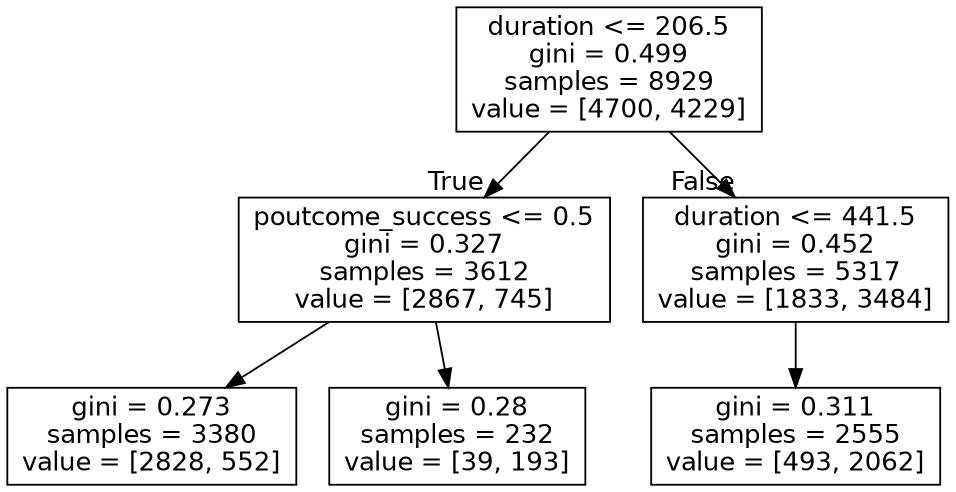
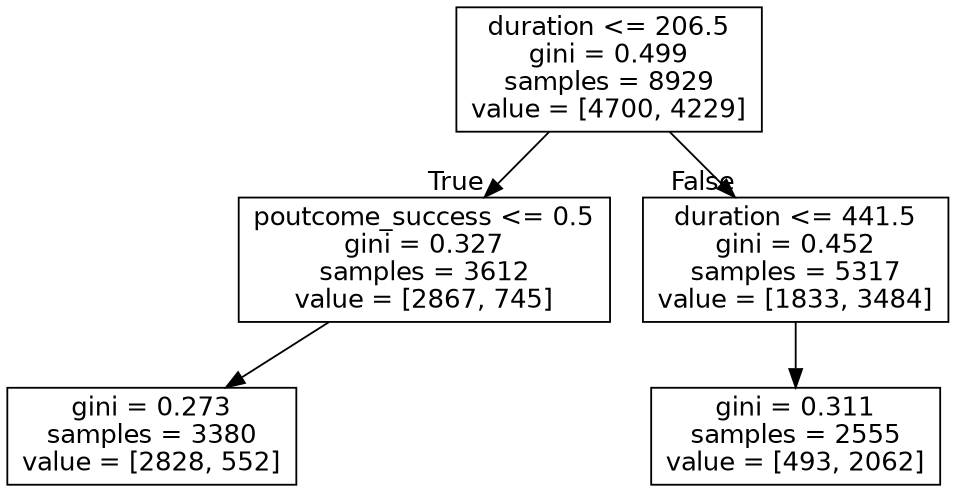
node "gini = 0.28 samples = 232 value = [39, 193]": removed
